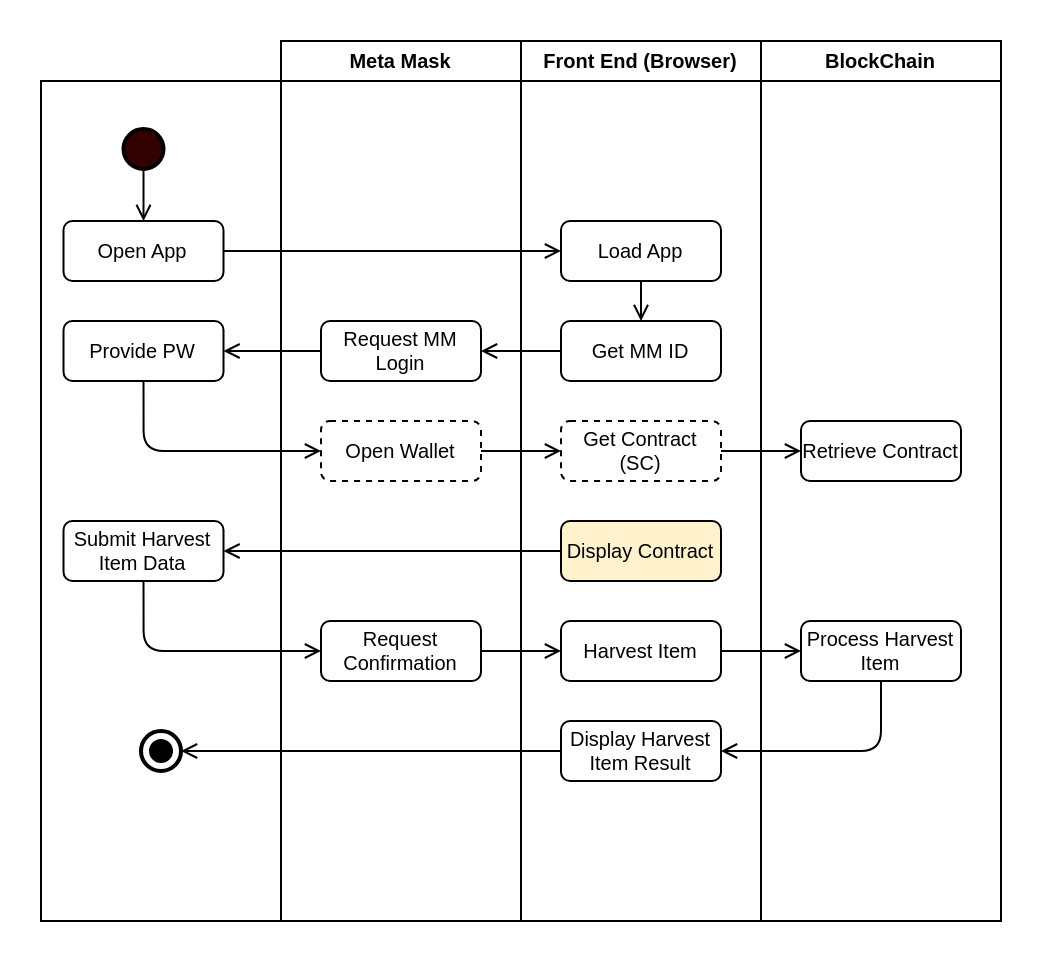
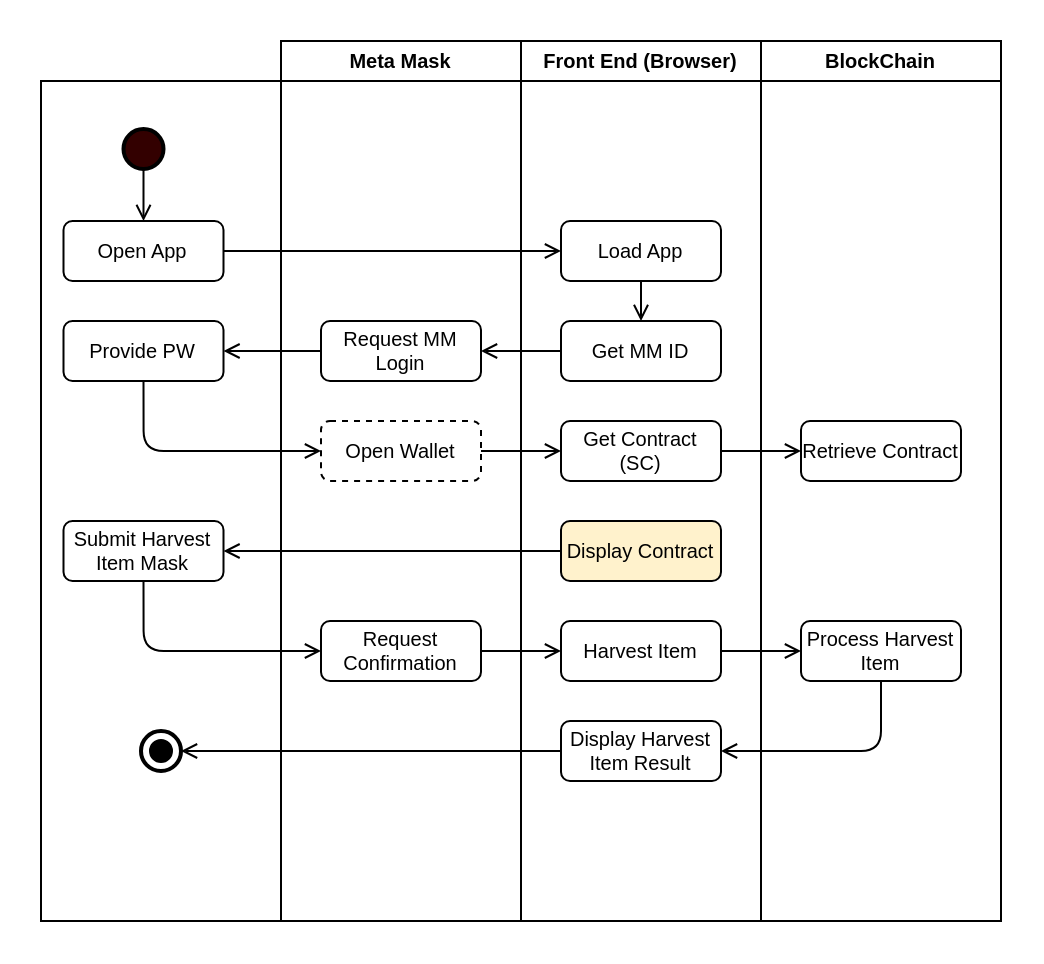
node "Get Contract (SC)": style dashed -> solid
node "Submit Harvest Item Data": label "Submit Harvest Item Data" -> "Submit Harvest Item Mask"
